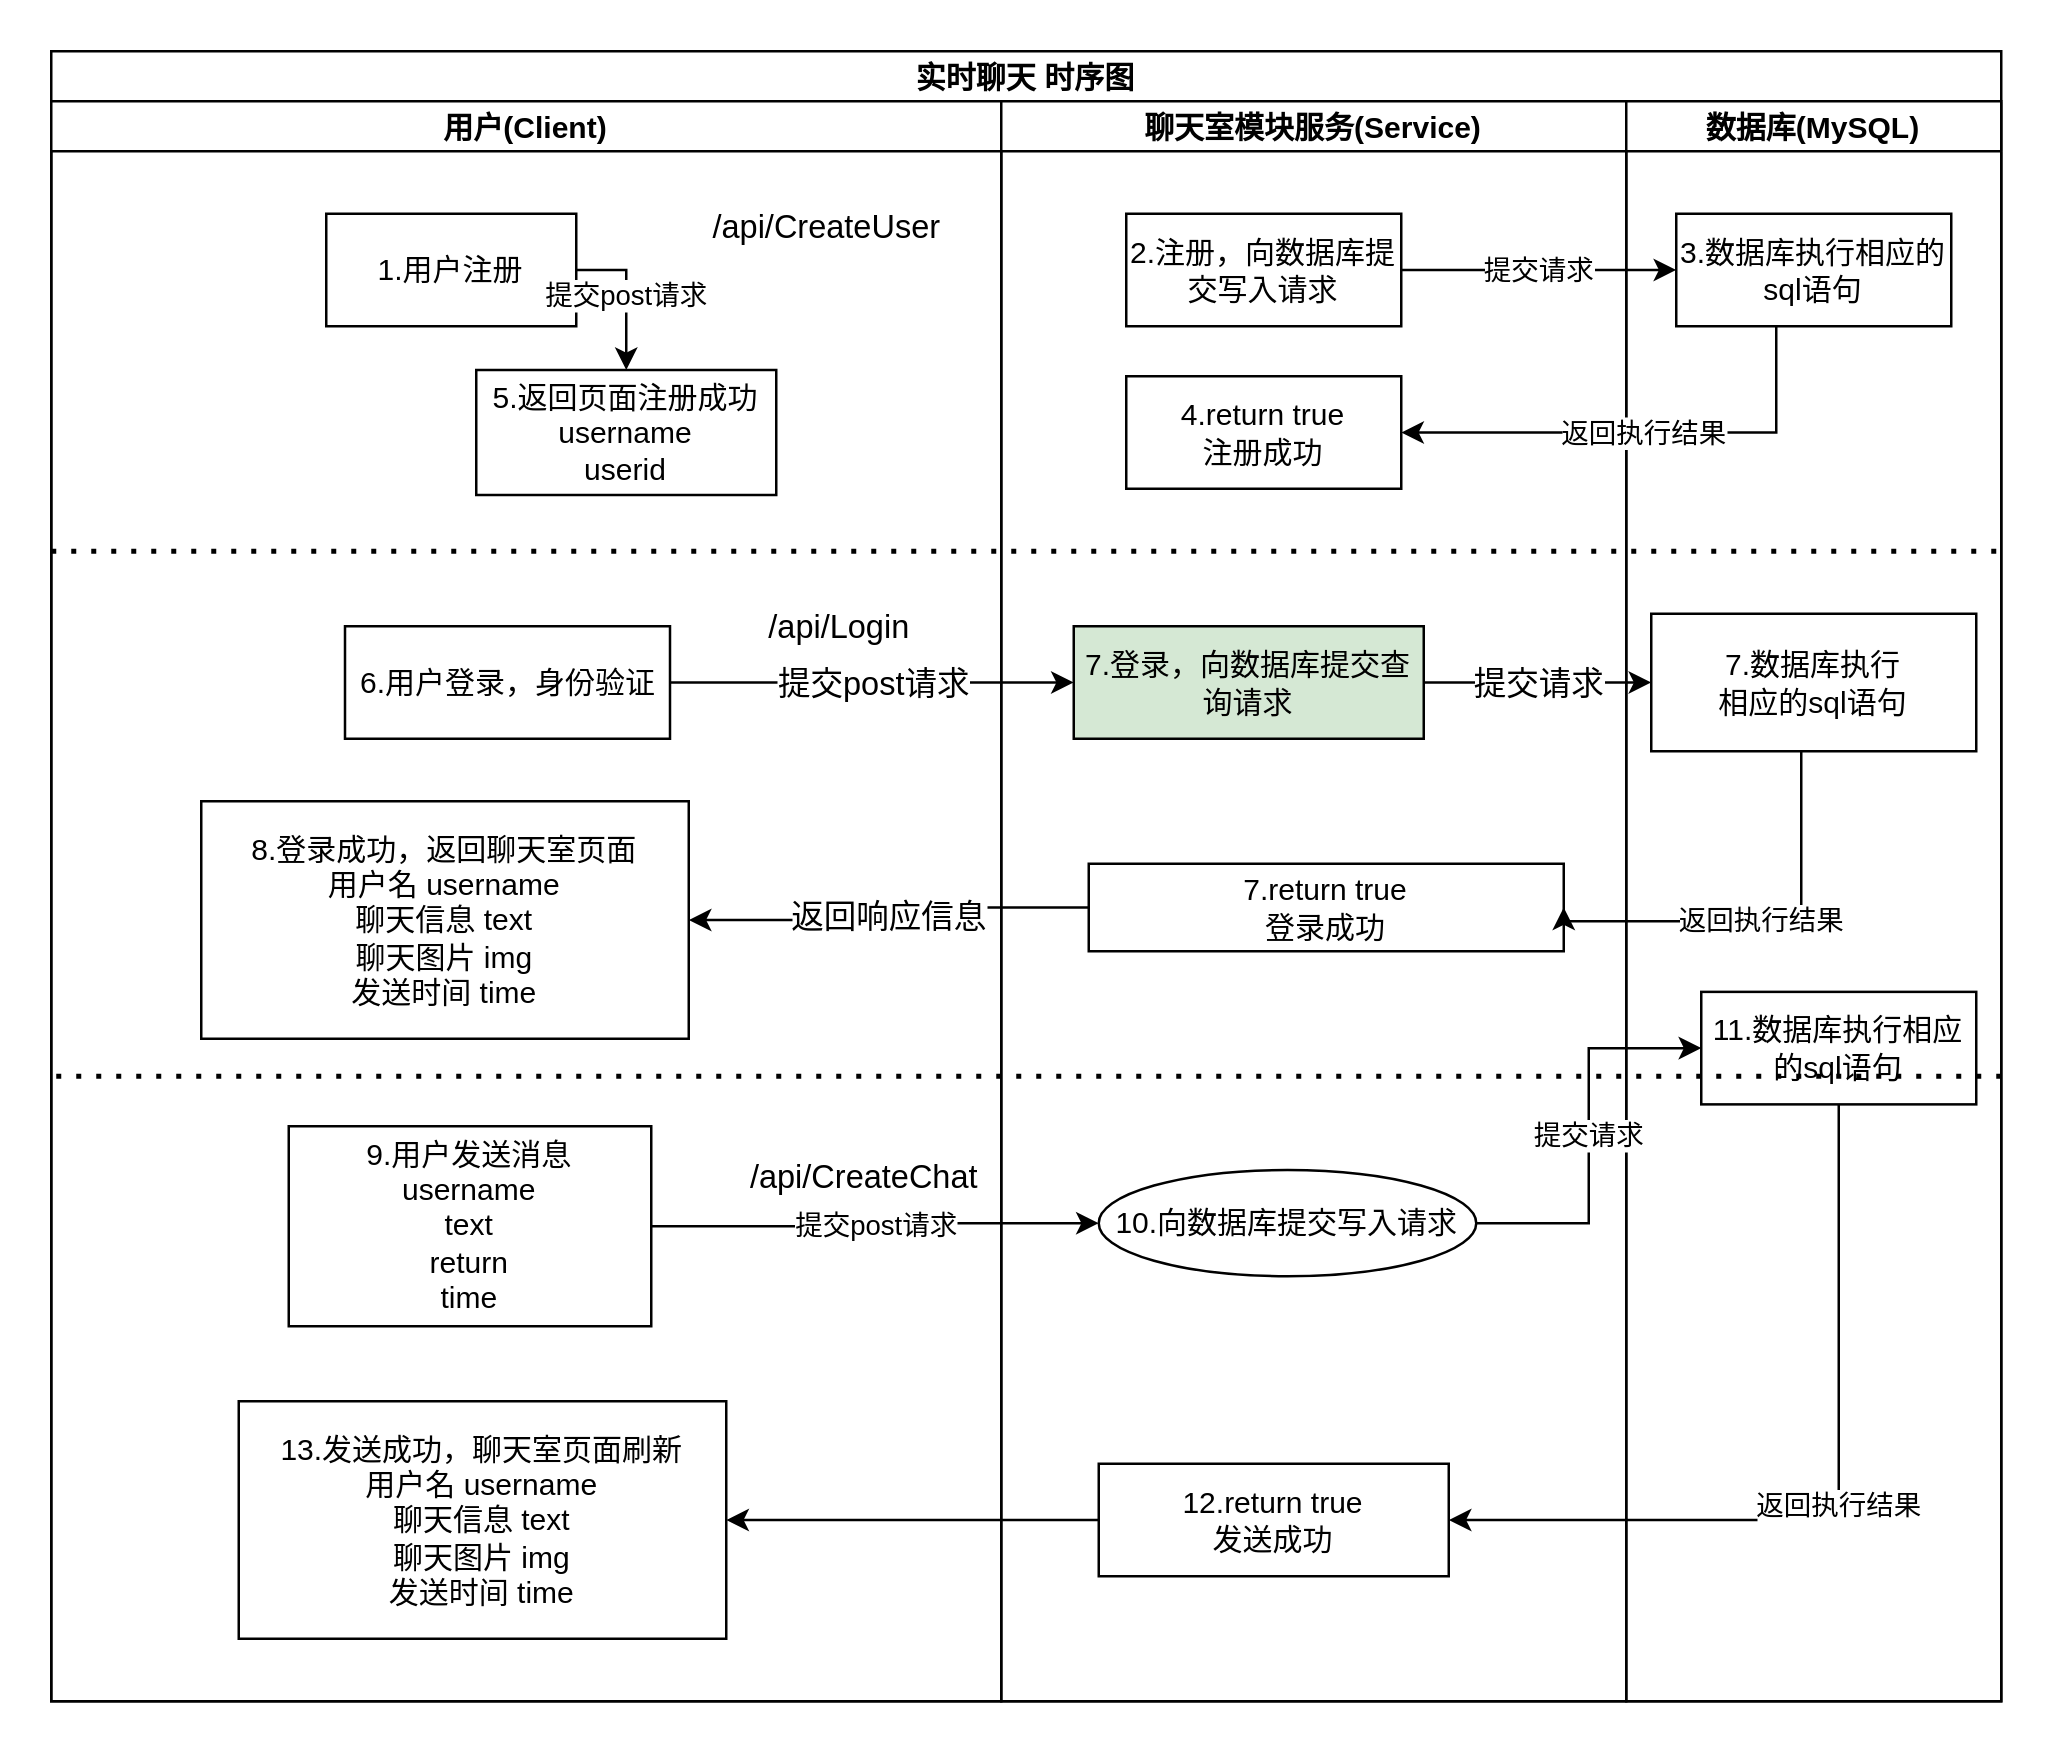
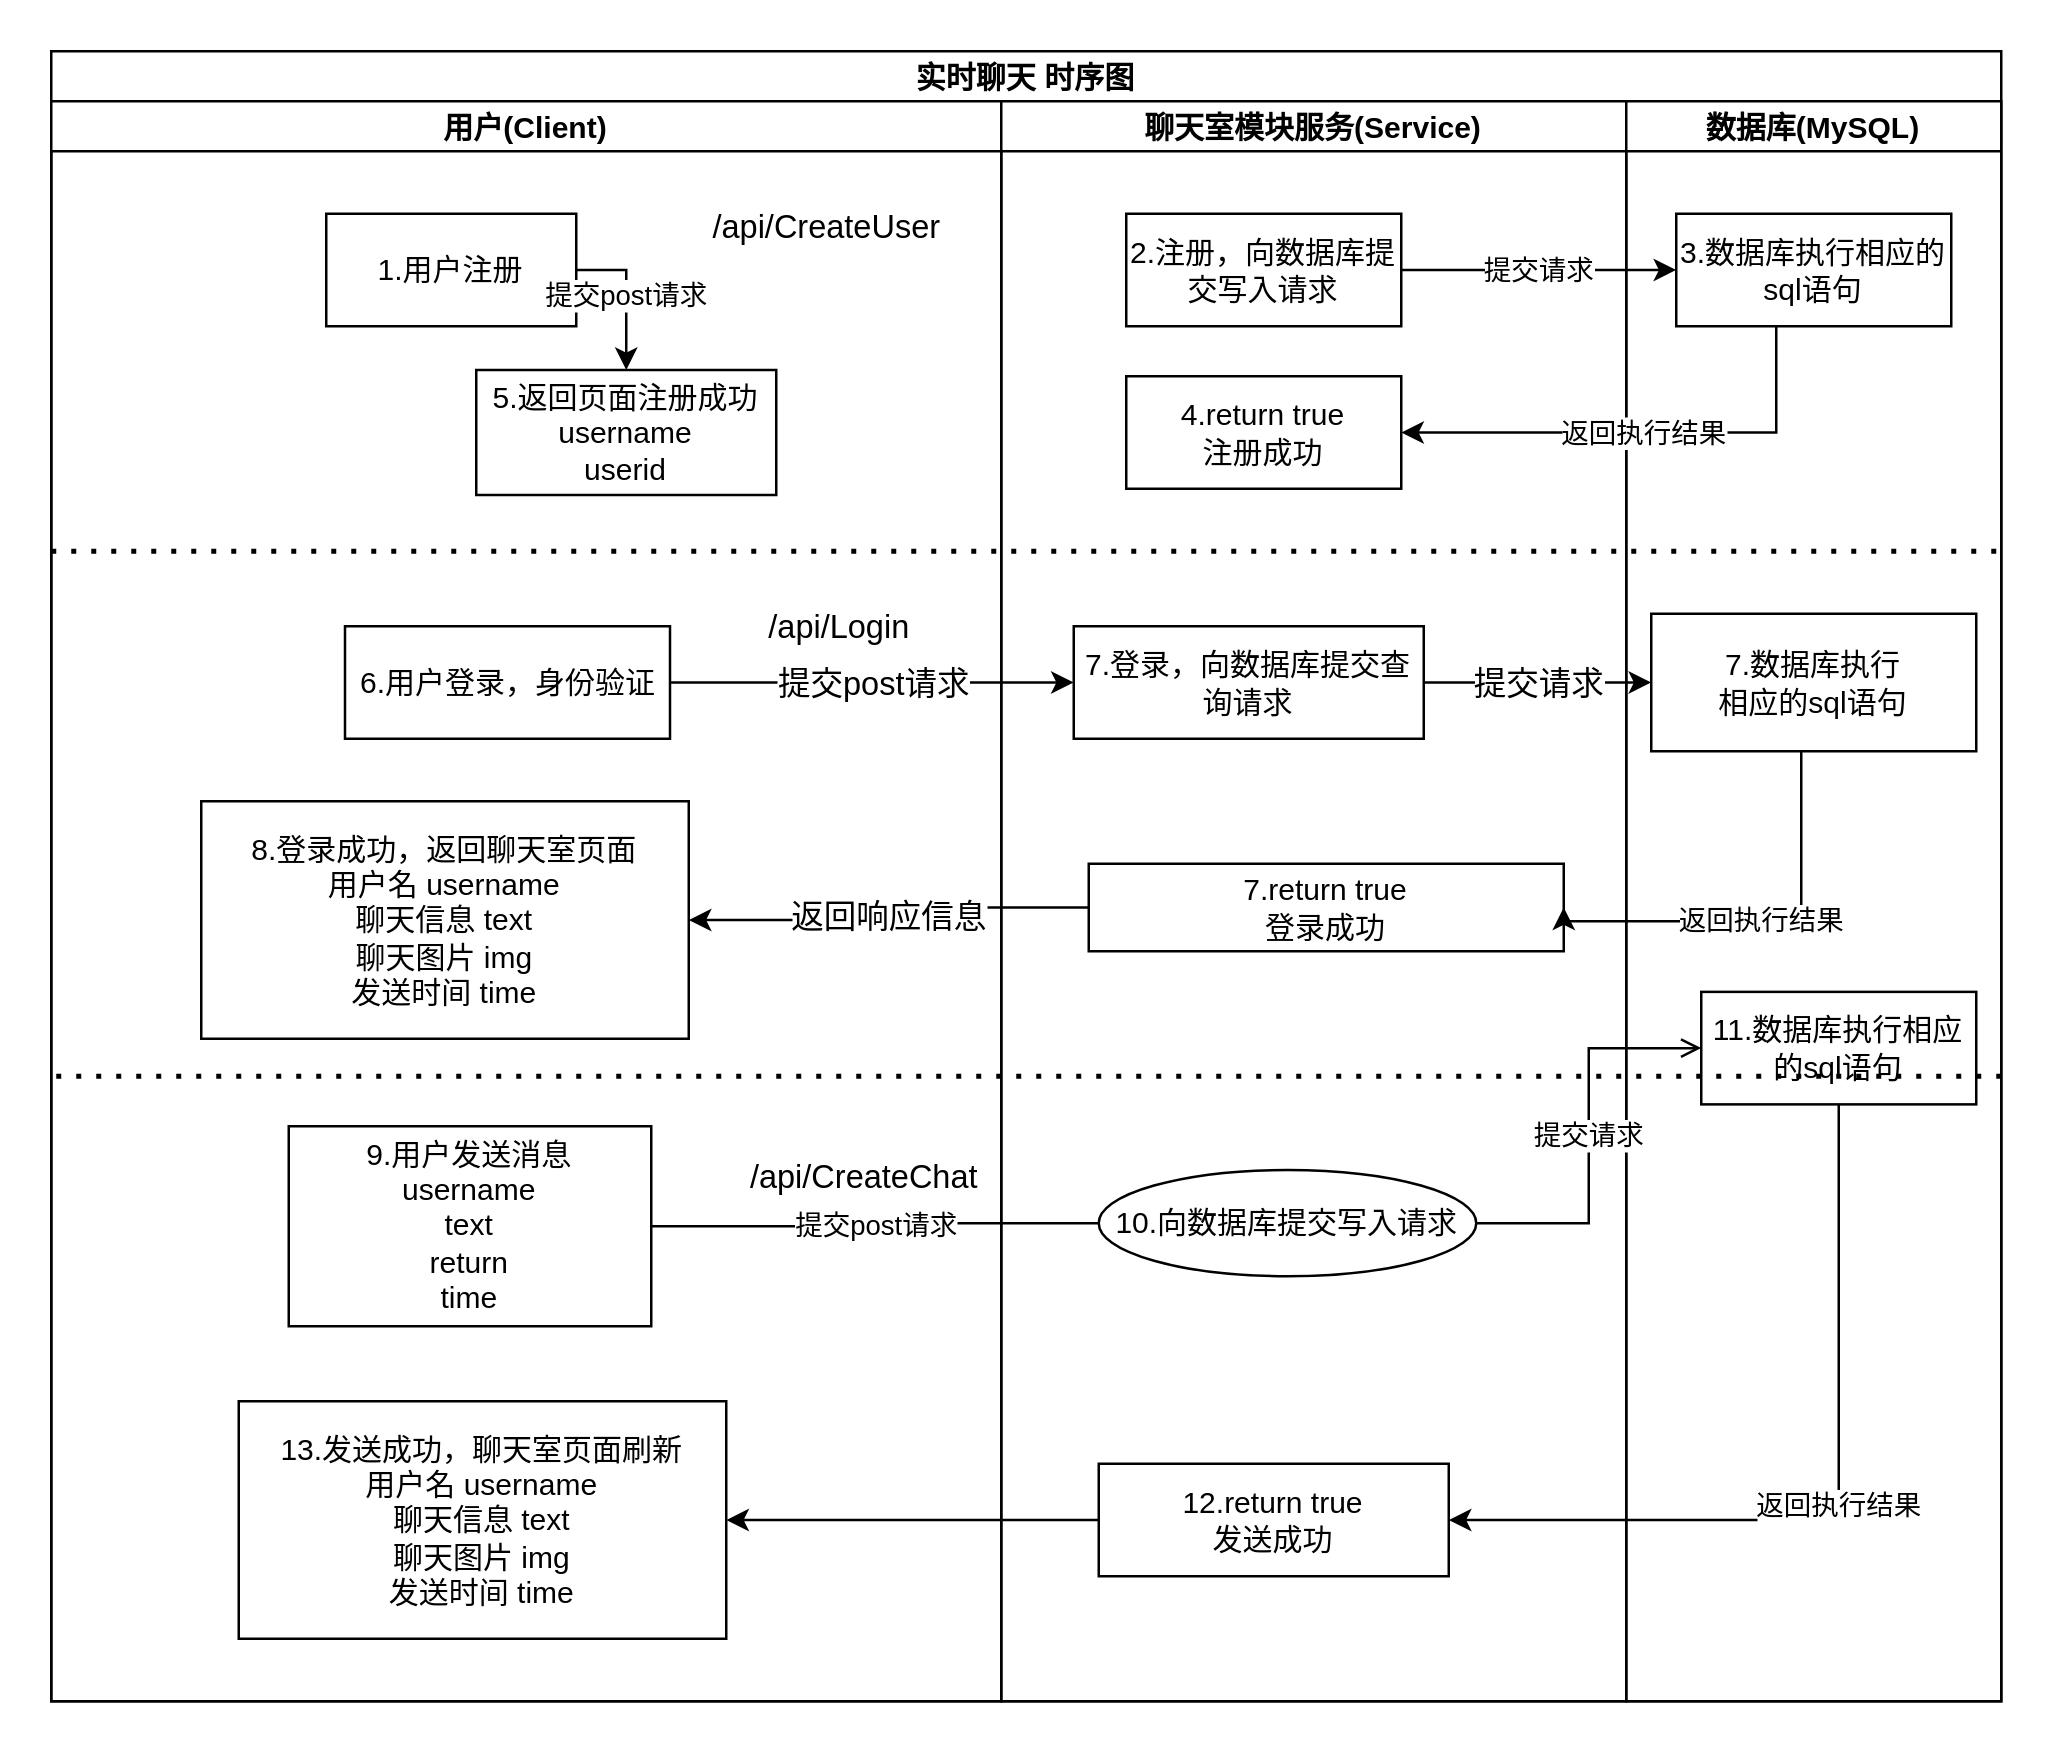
node "7.登录，向数据库提交查询请求": fillcolor #d5e8d4 -> #ffffff
edge "10.向数据库提交写入请求" -> "11.数据库执行相应的sql语句": arrowhead classic -> open
edge "9.用户发送消息 username text return time" -> "10.向数据库提交写入请求": arrowhead classic -> none
